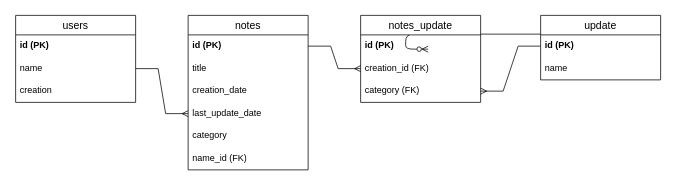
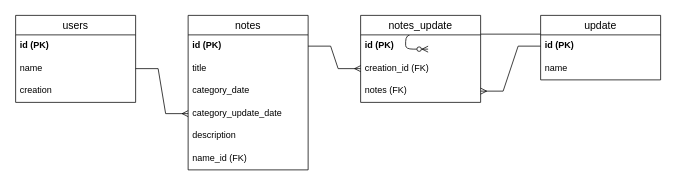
node "creation_date": label "creation_date" -> "category_date"
node "category (FK)": label "category (FK)" -> "notes (FK)"
node "last_update_date": label "last_update_date" -> "category_update_date"
node "category": label "category" -> "description"
